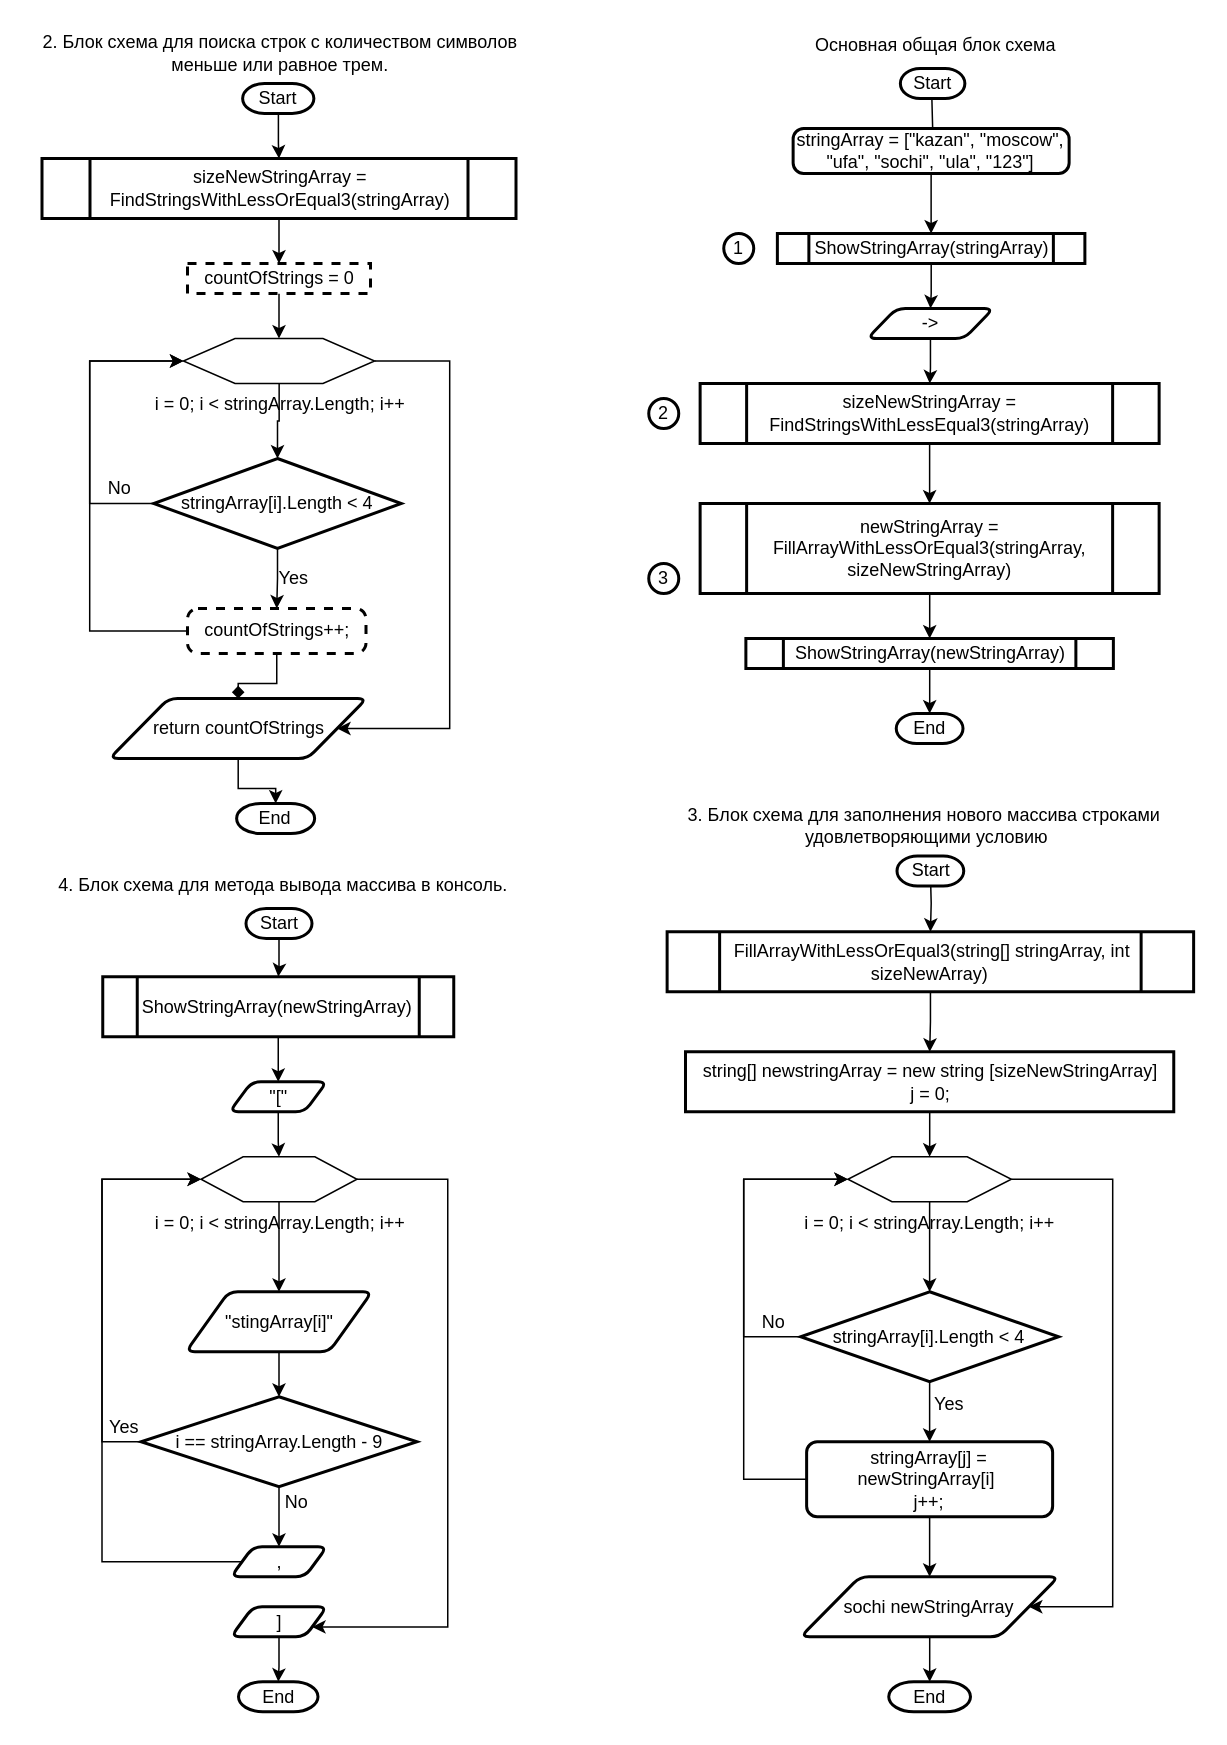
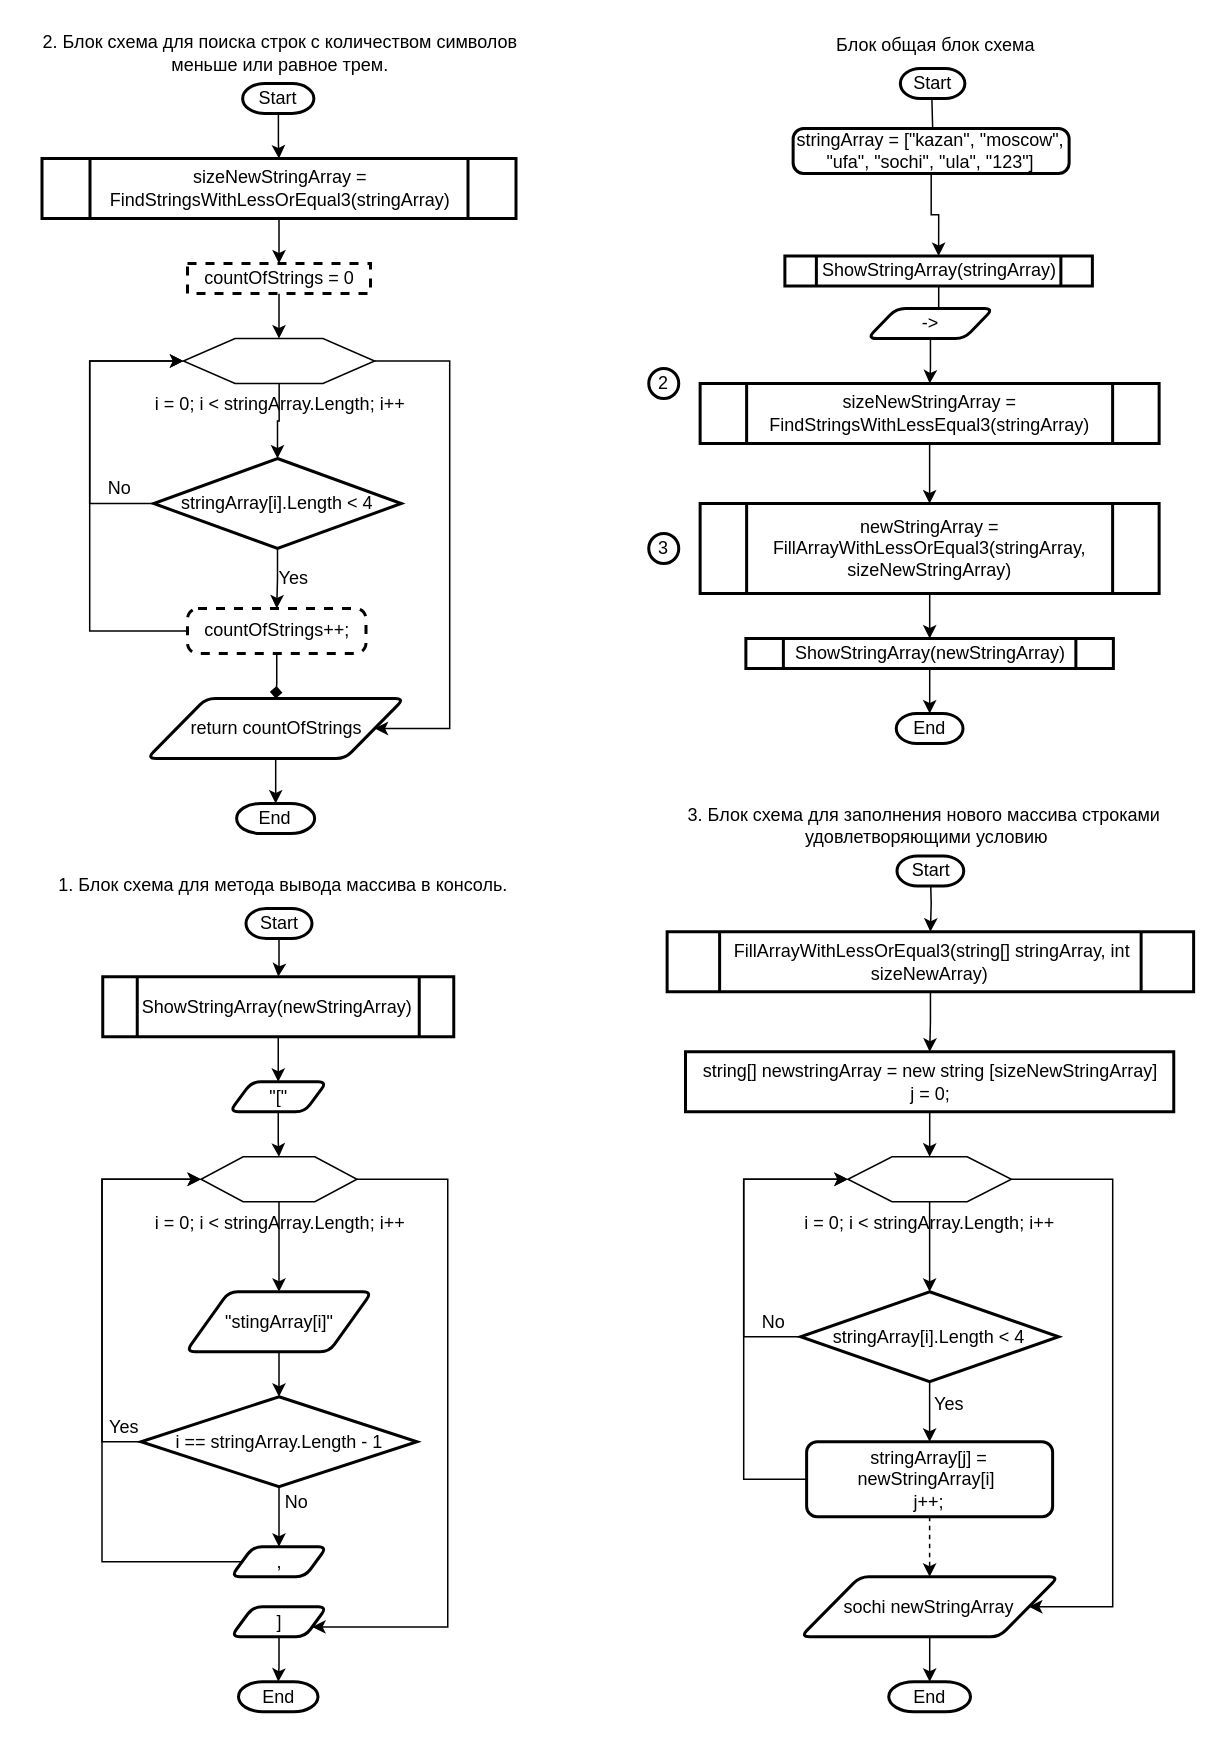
node "Основная общая блок схема": label "Основная общая блок схема" -> "Блок общая блок схема"
node "1": removed
node "ShowStringArray(stringArray)": moved (931, 248) -> (939, 271)
node "2": moved (664, 413) -> (664, 383)
node "3": moved (664, 578) -> (664, 548)
node "return countOfStrings": moved (238, 728) -> (276, 728)
node "4. Блок схема для метода вывода массива в консоль.": label "4. Блок схема для метода вывода массива в консоль." -> "1. Блок схема для метода вывода массива в консоль."
node "i == stringArray.Length - 9": label "i == stringArray.Length - 9" -> "i == stringArray.Length - 1"
edge "stringArray[j] = newStringArray[i] j++;" -> "sochi newStringArray": style solid -> dashed
